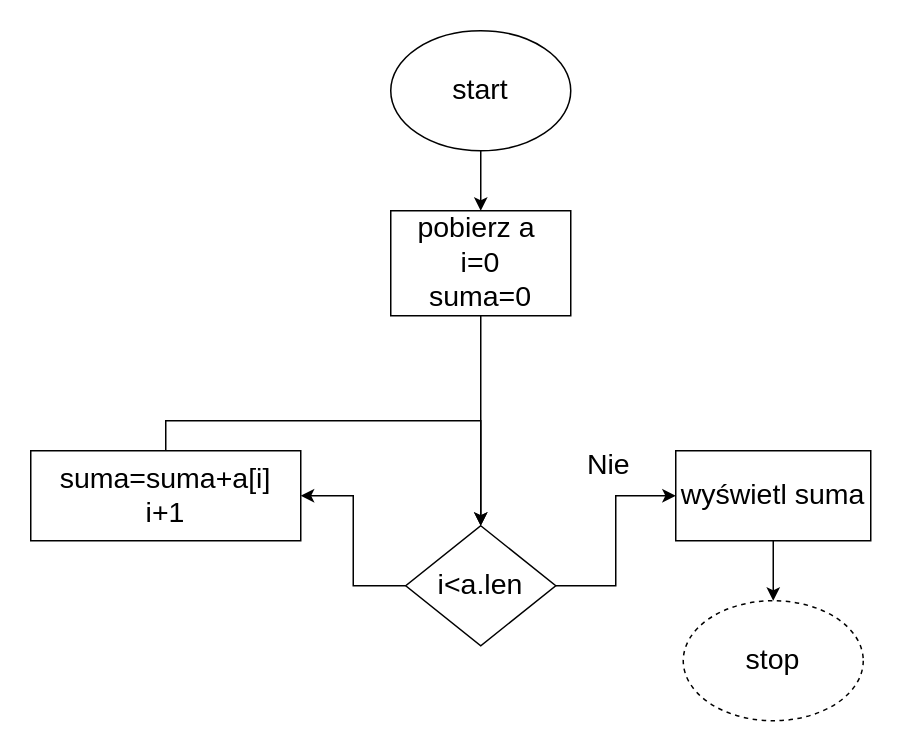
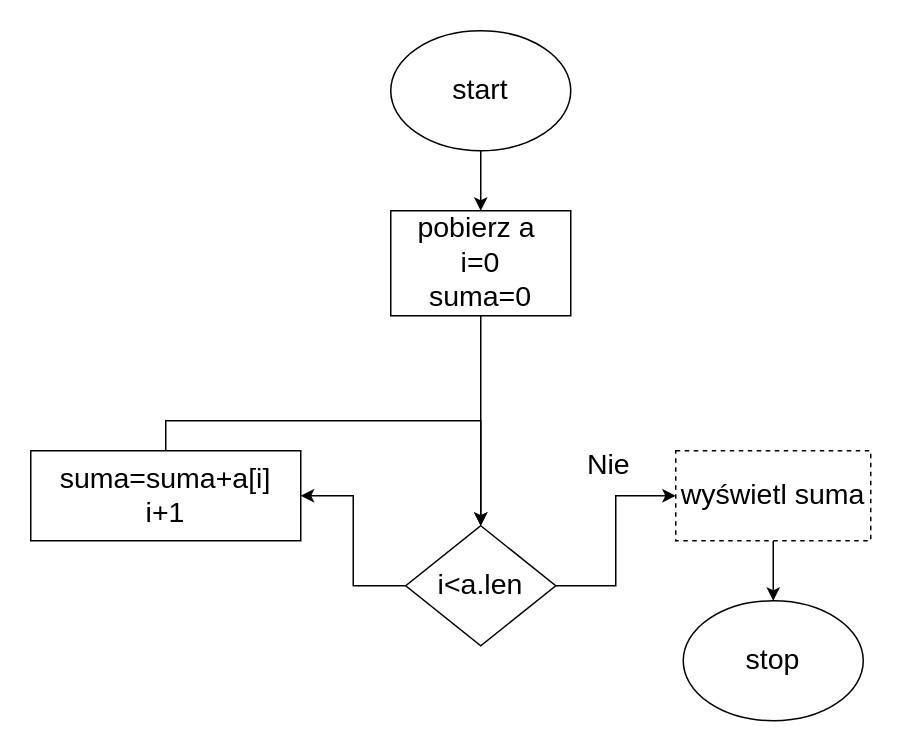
node "wyświetl suma": style solid -> dashed
node "stop": style dashed -> solid
